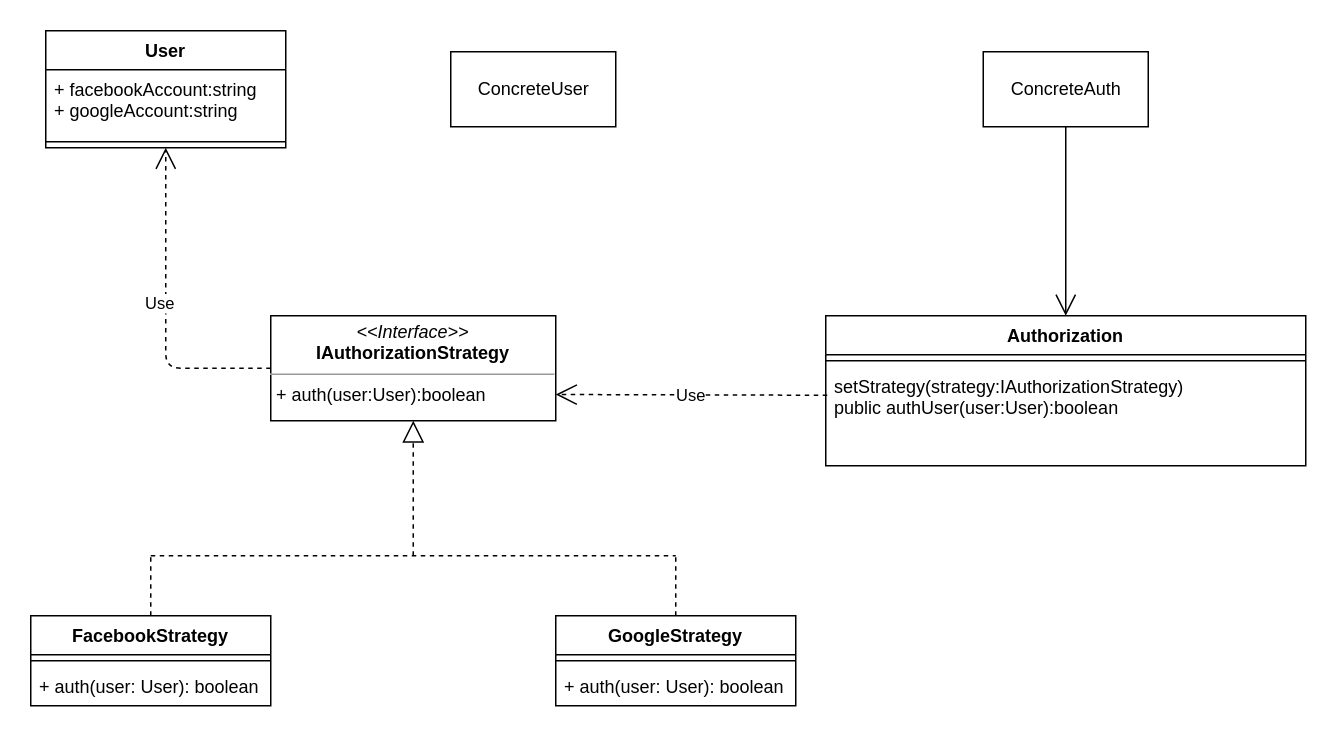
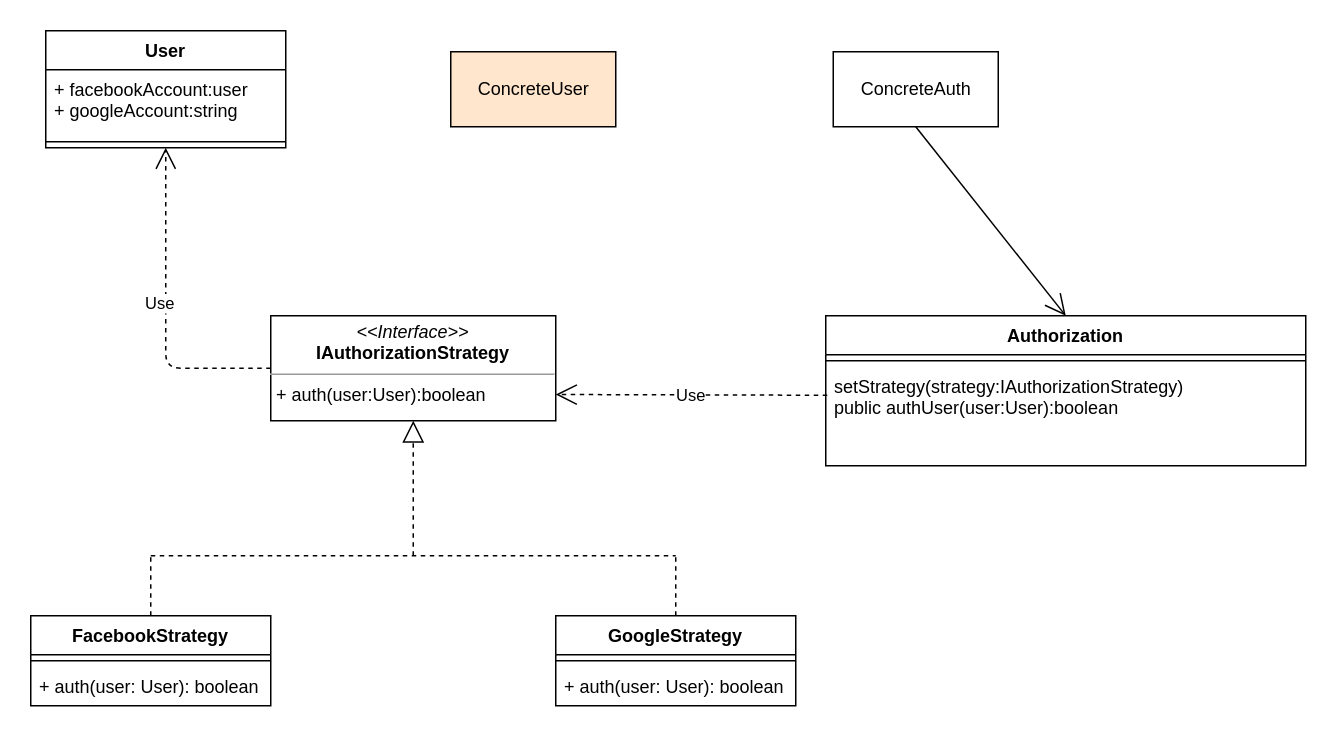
node "ConcreteUser": fillcolor #ffffff -> #ffe6cc
node "ConcreteAuth": moved (1066, 89) -> (916, 89)
node "+ facebookAccount:string + googleAccount:string": label "+ facebookAccount:string + googleAccount:string" -> "+ facebookAccount:user + googleAccount:string"
